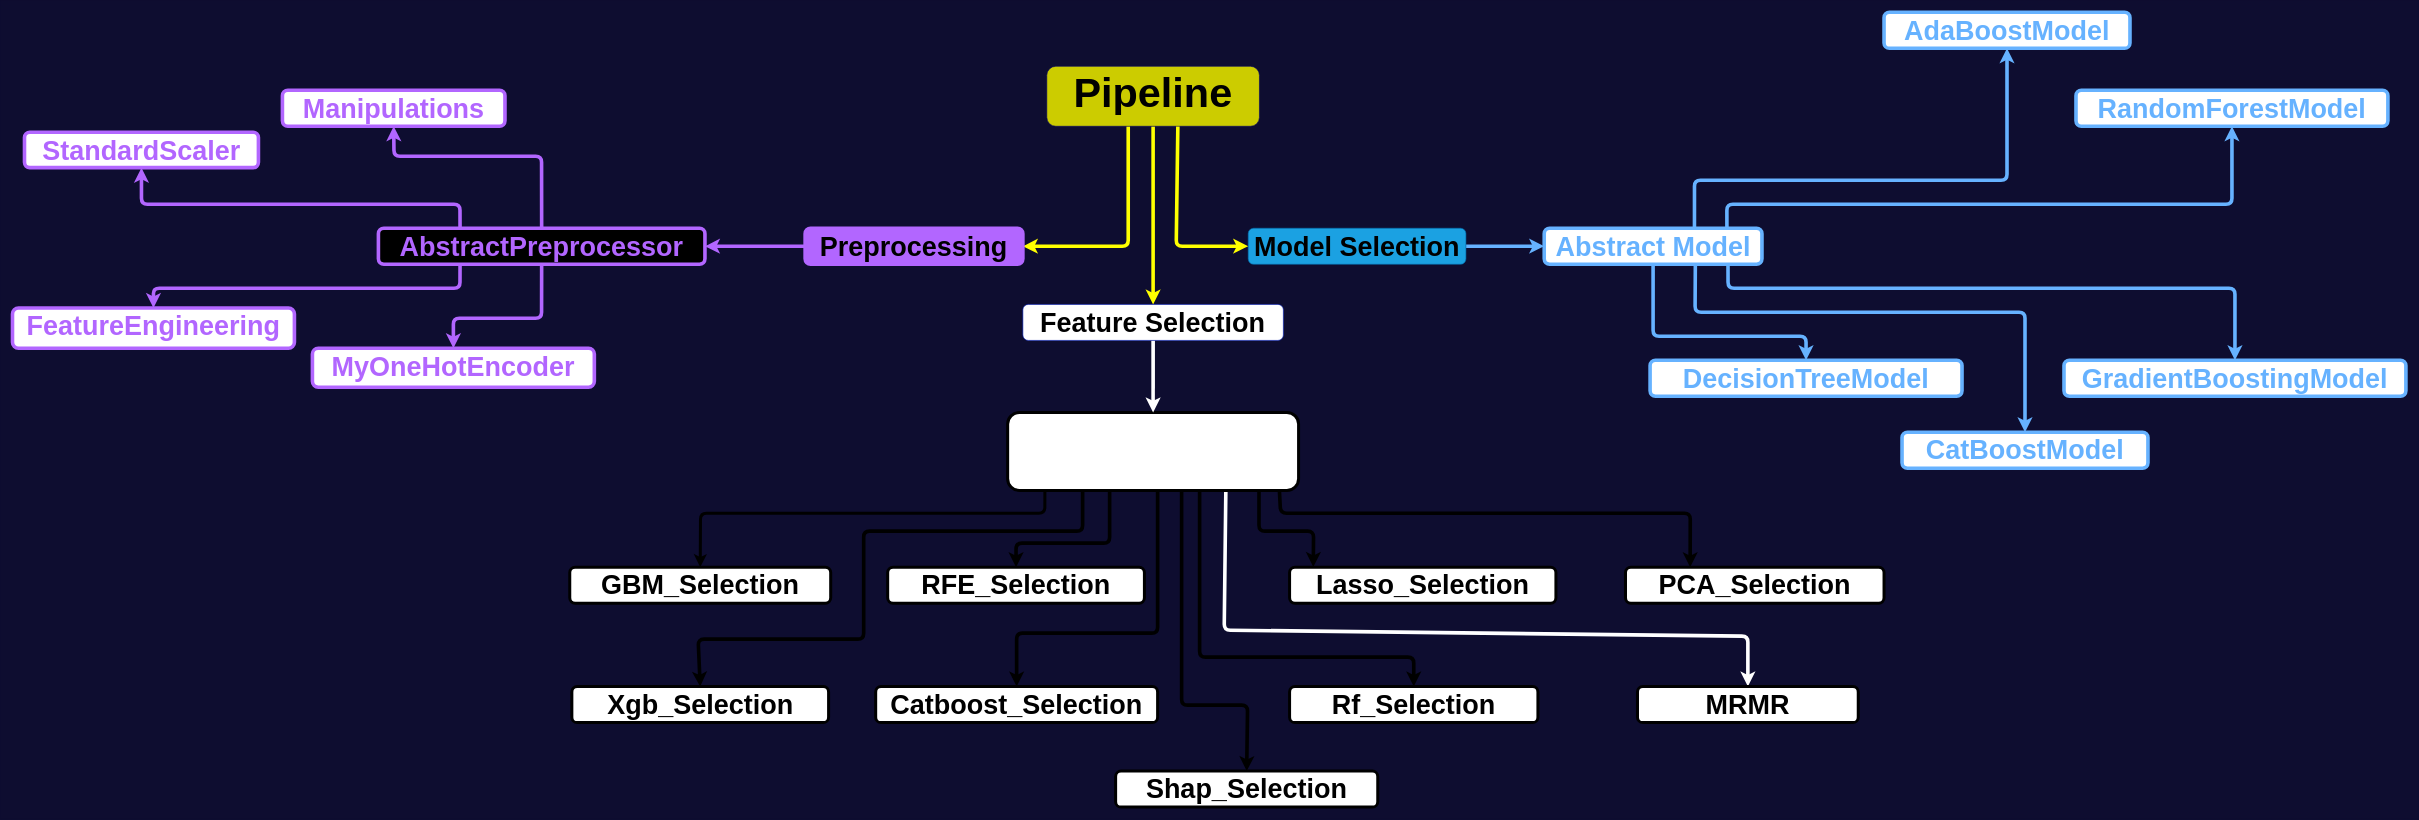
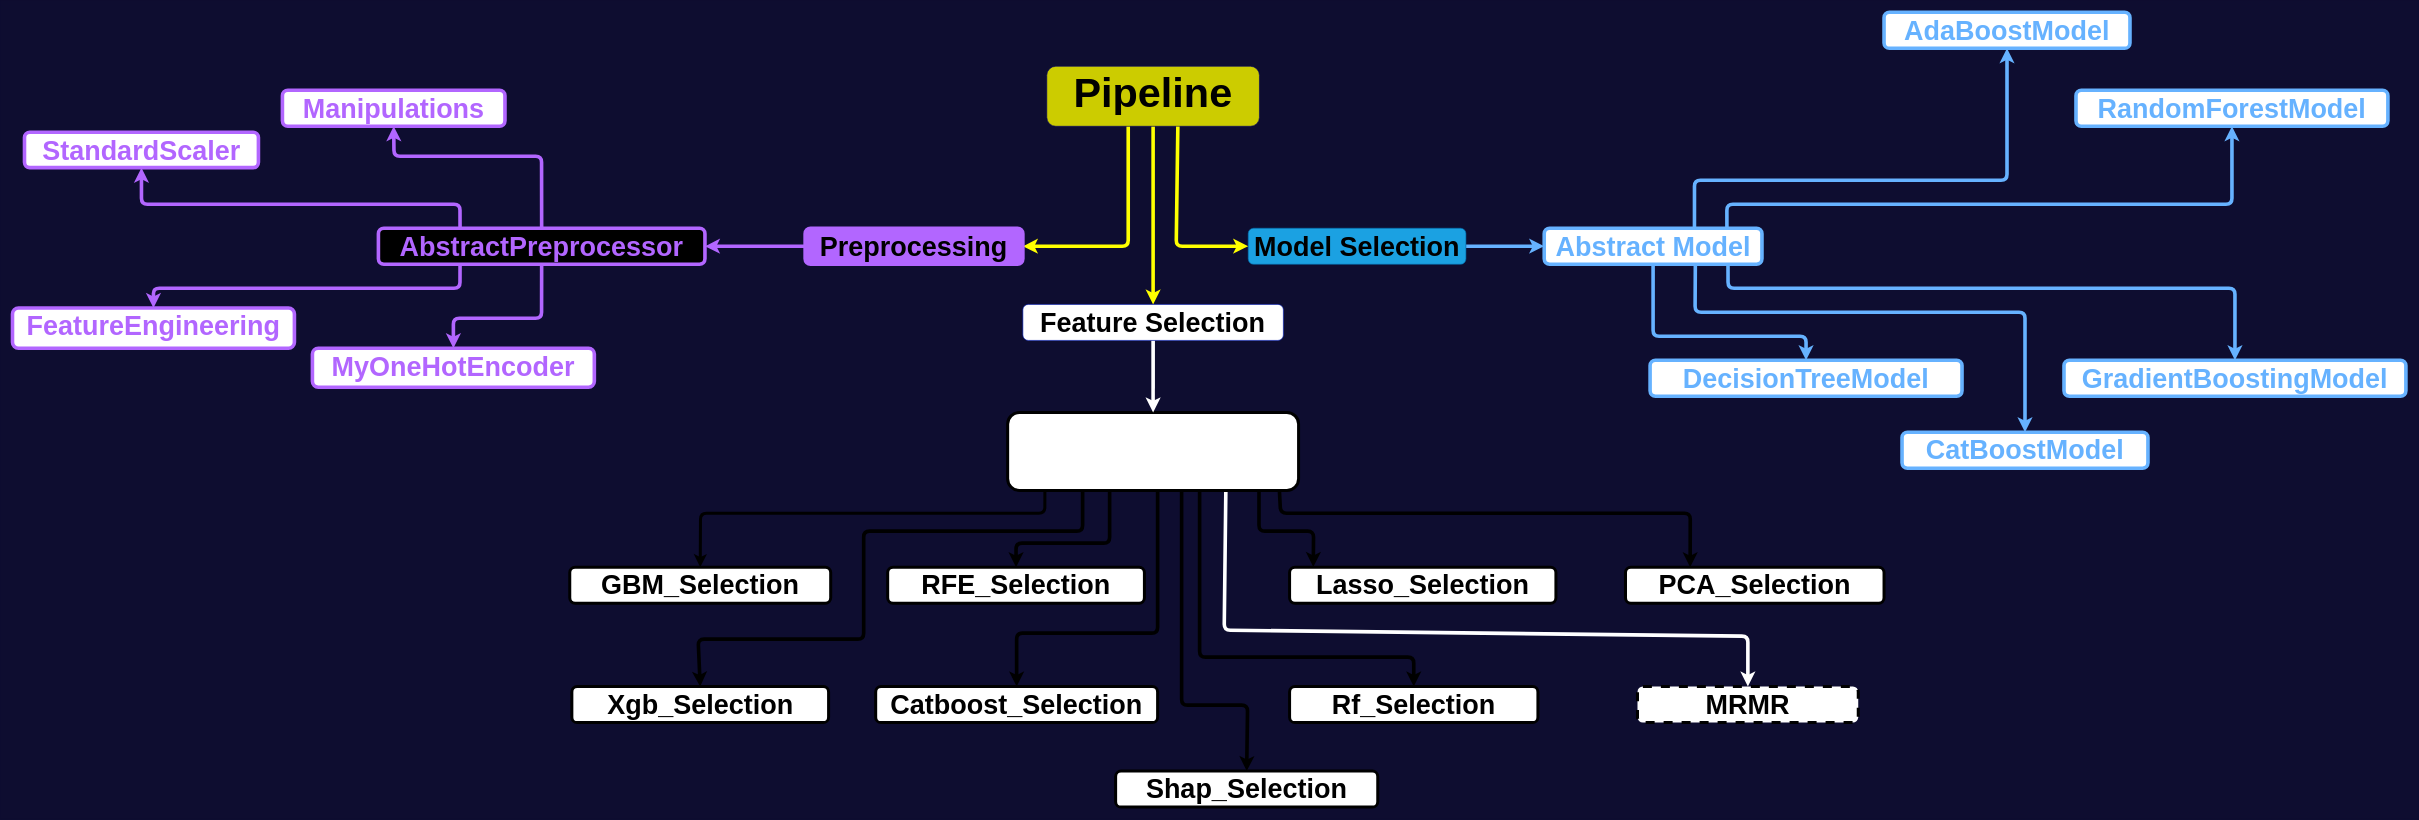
node "MRMR": style solid -> dashed
